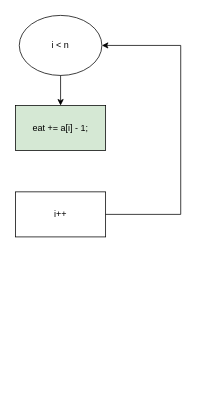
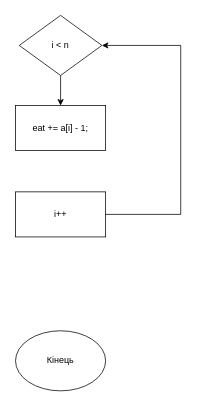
node "i < n": shape ellipse -> diamond
node "eat += a[i] - 1;": fillcolor #d5e8d4 -> #ffffff
node "Кінець": added
